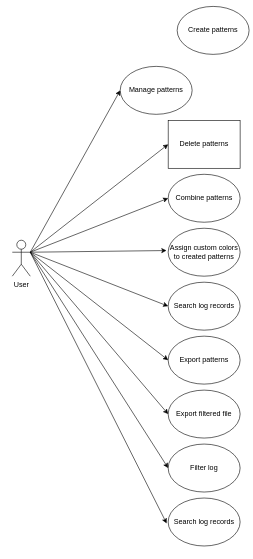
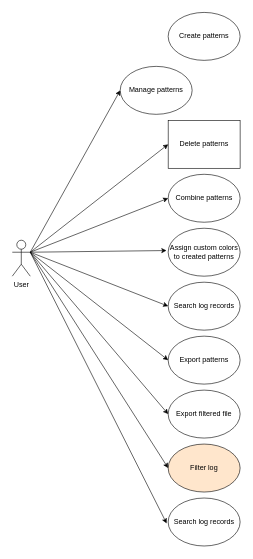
node "Create patterns": moved (213, 30) -> (204, 36)
node "Filter log": fillcolor #ffffff -> #ffe6cc
